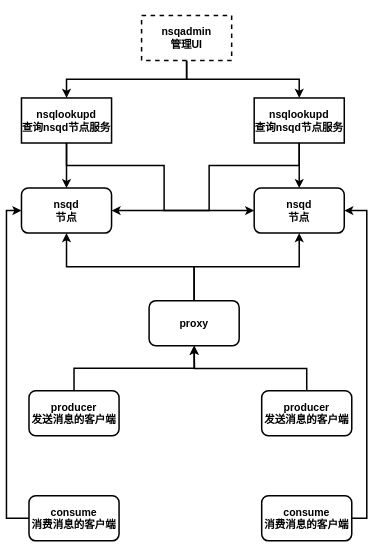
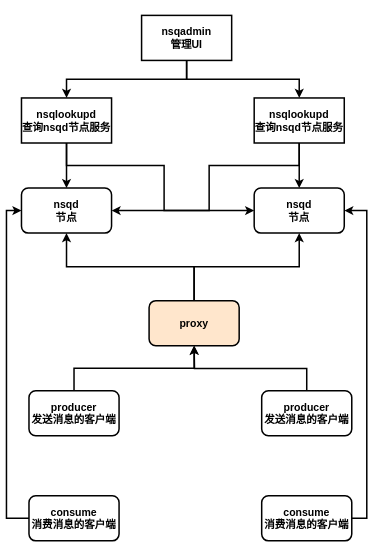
node "nsqadmin管理UI": style dashed -> solid
node "proxy": fillcolor #ffffff -> #ffe6cc
